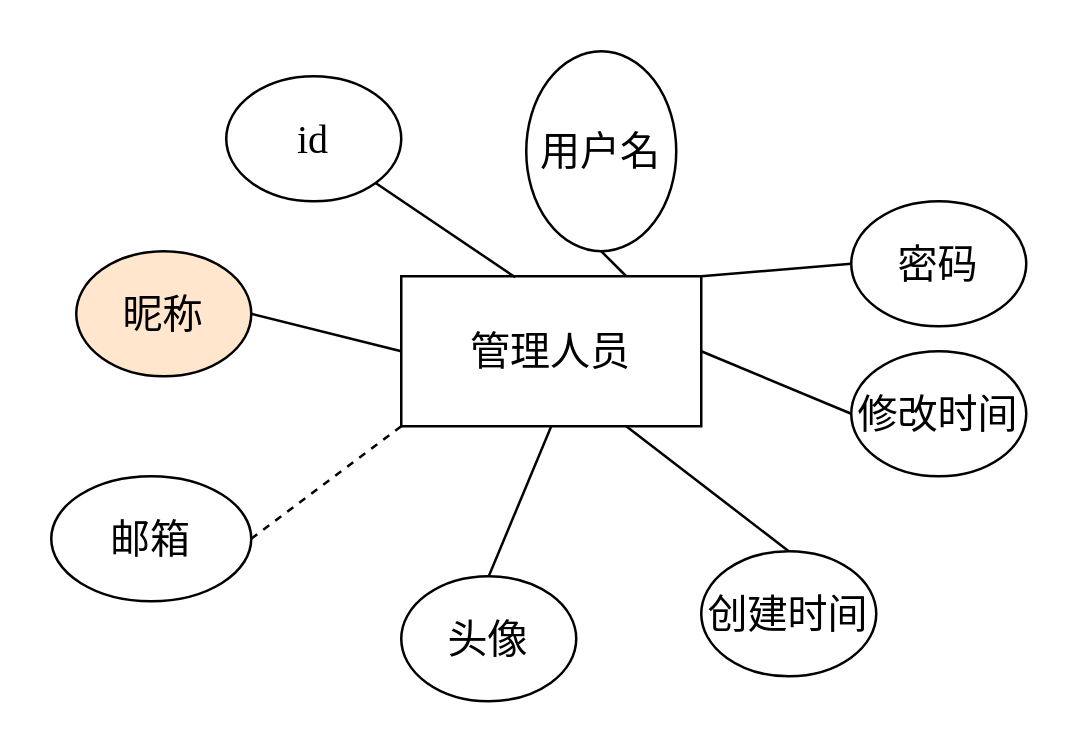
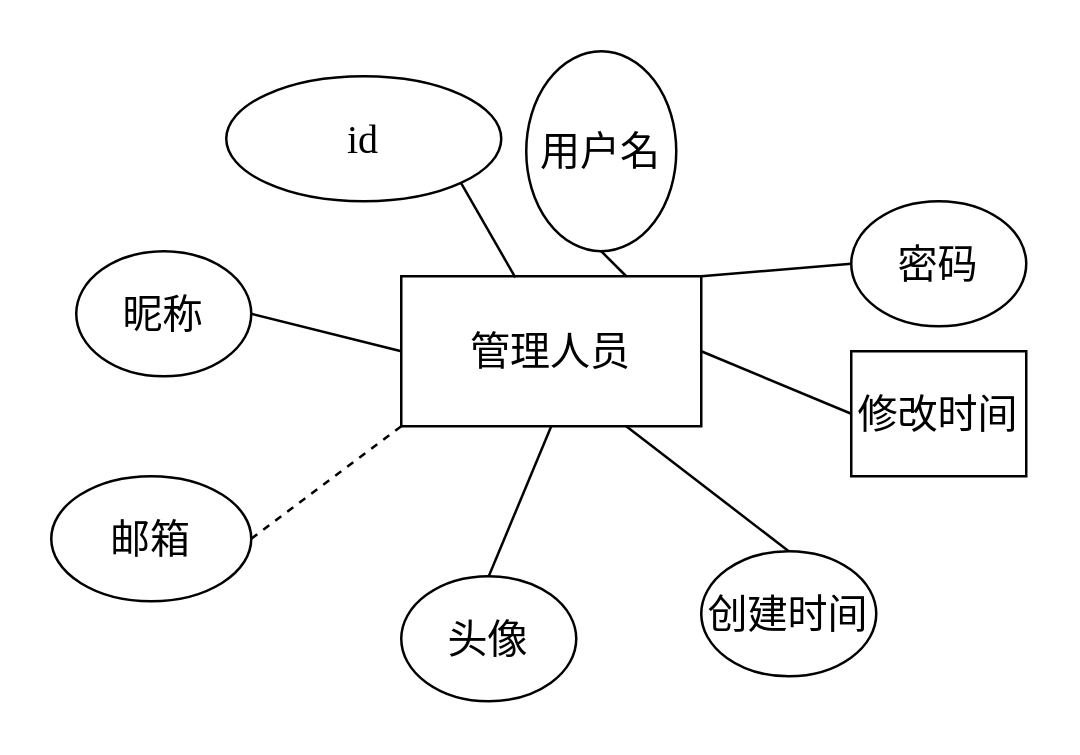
node "id": size 175x125 -> 275x125
node "昵称": fillcolor #ffe6cc -> #ffffff
node "修改时间": shape ellipse -> rectangle
